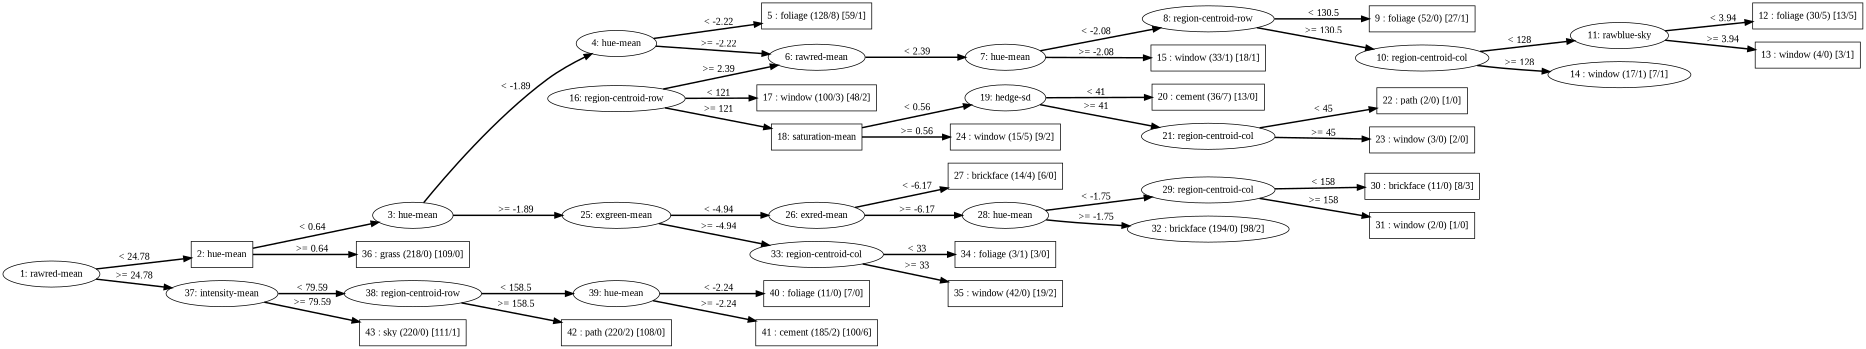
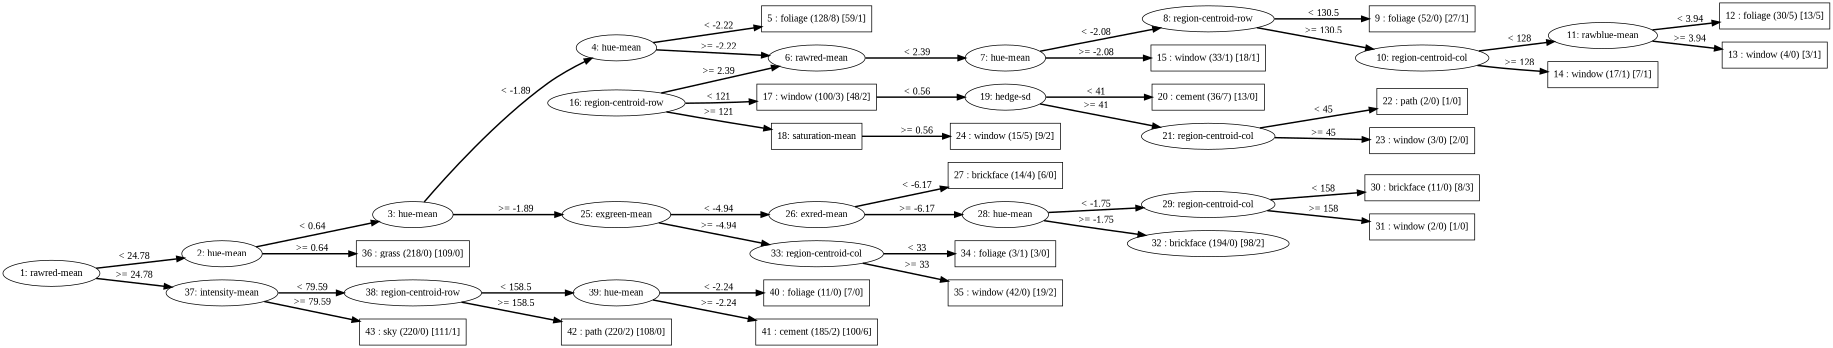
node "11: rawblue-sky": label "11: rawblue-sky" -> "11: rawblue-mean"
node "14 : window (17/1) [7/1]": shape ellipse -> box
edge "18: saturation-mean" -> "19: hedge-sd": now "17 : window (100/3) [48/2]" -> "19: hedge-sd"
node "2: hue-mean": shape box -> ellipse
